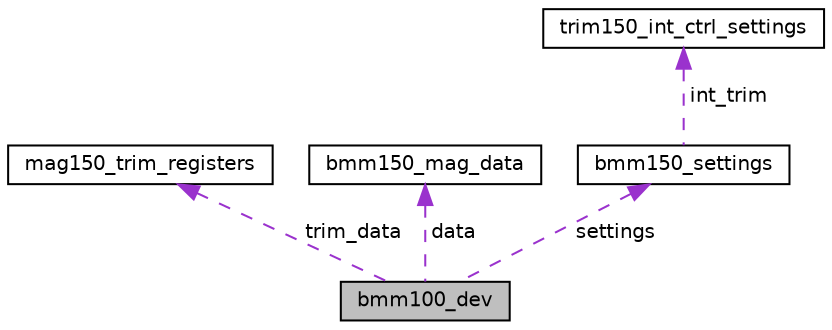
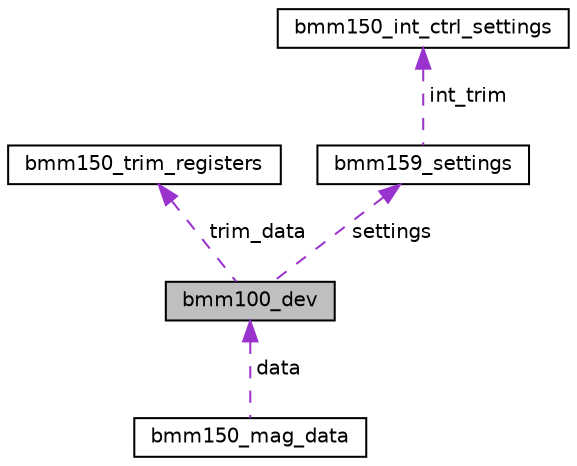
node "trim150_int_ctrl_settings": label "trim150_int_ctrl_settings" -> "bmm150_int_ctrl_settings"
node "mag150_trim_registers": label "mag150_trim_registers" -> "bmm150_trim_registers"
node "bmm150_settings": label "bmm150_settings" -> "bmm159_settings"
edge "bmm100_dev" -> "bmm150_mag_data": reversed
